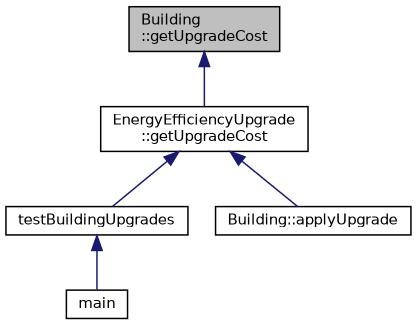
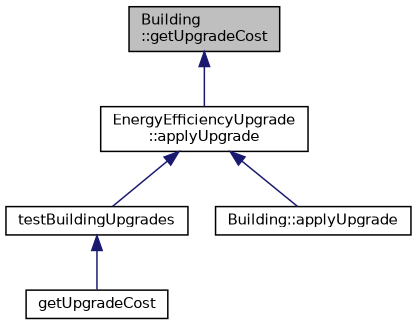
node "EnergyEfficiencyUpgrade ::getUpgradeCost": label "EnergyEfficiencyUpgrade ::getUpgradeCost" -> "EnergyEfficiencyUpgrade ::applyUpgrade"
node "main": label "main" -> "getUpgradeCost"
